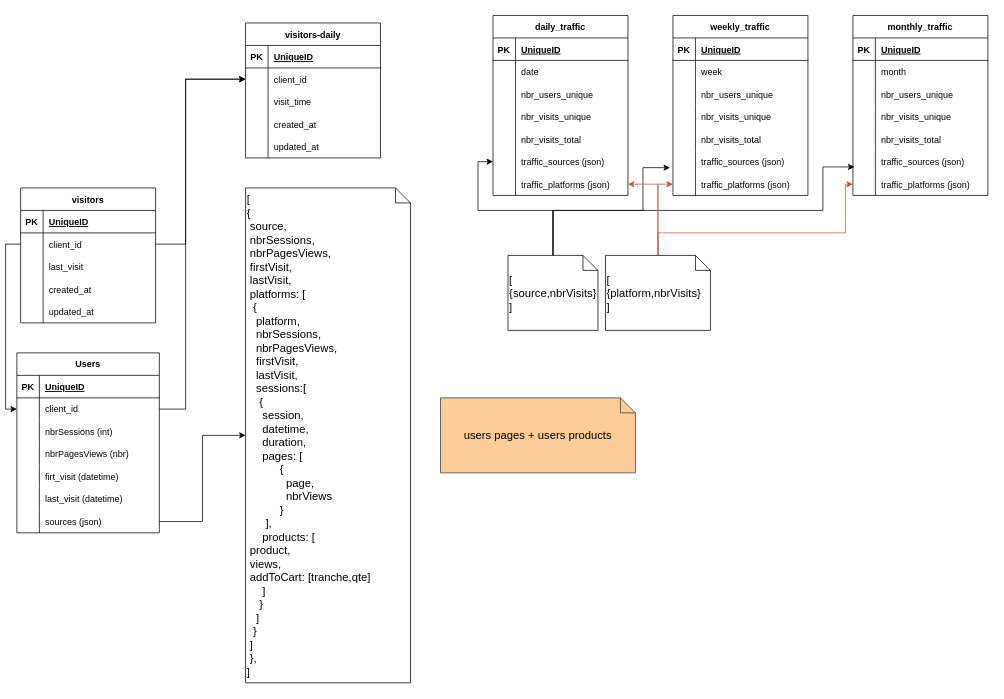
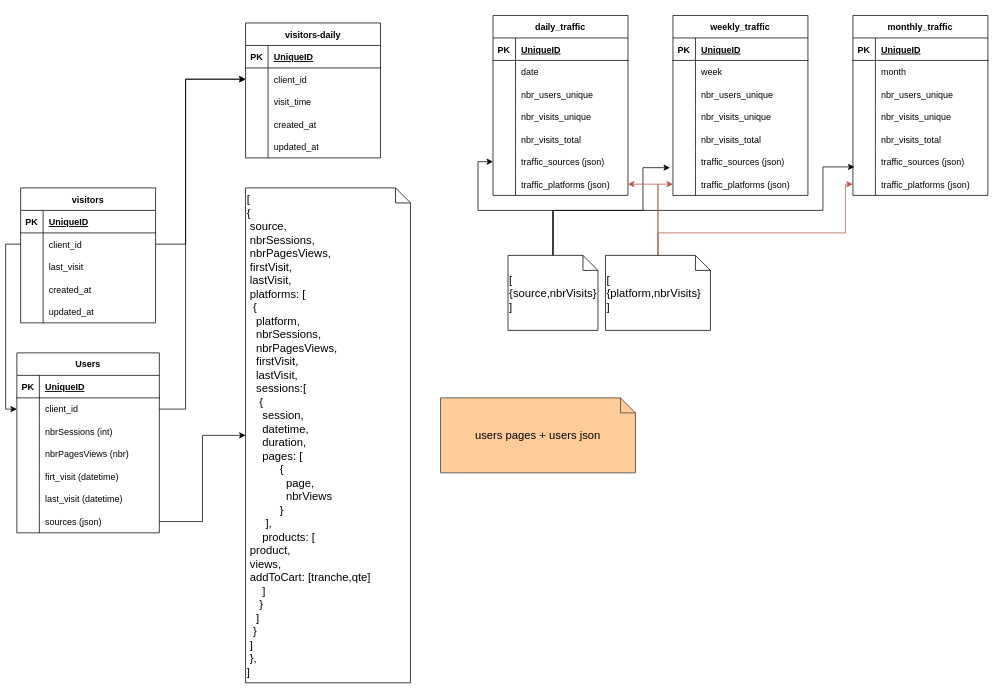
node "users pages + users products": label "users pages + users products" -> "users pages + users json"
